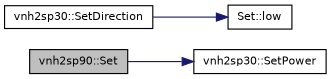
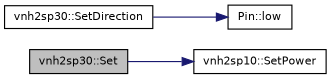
node "Set::low": label "Set::low" -> "Pin::low"
node "vnh2sp90::Set": label "vnh2sp90::Set" -> "vnh2sp30::Set"
node "vnh2sp30::SetPower": label "vnh2sp30::SetPower" -> "vnh2sp10::SetPower"
